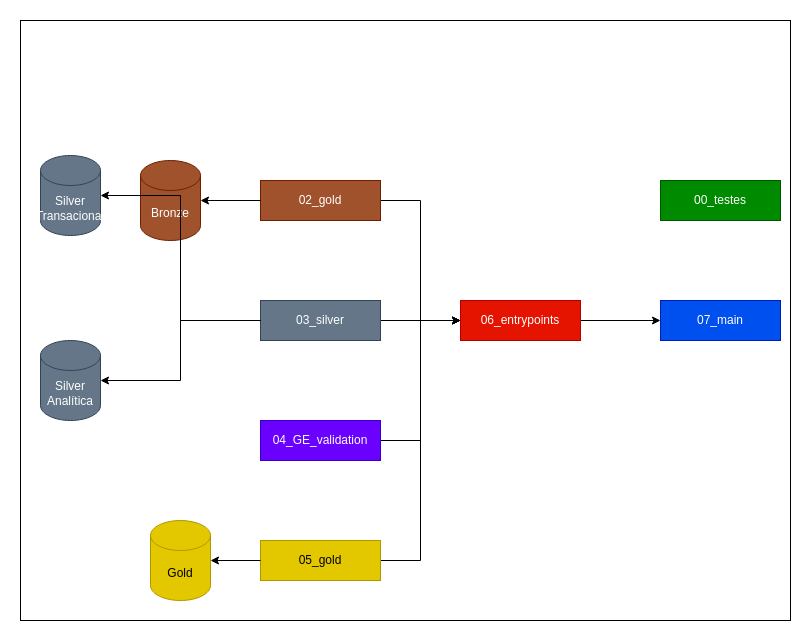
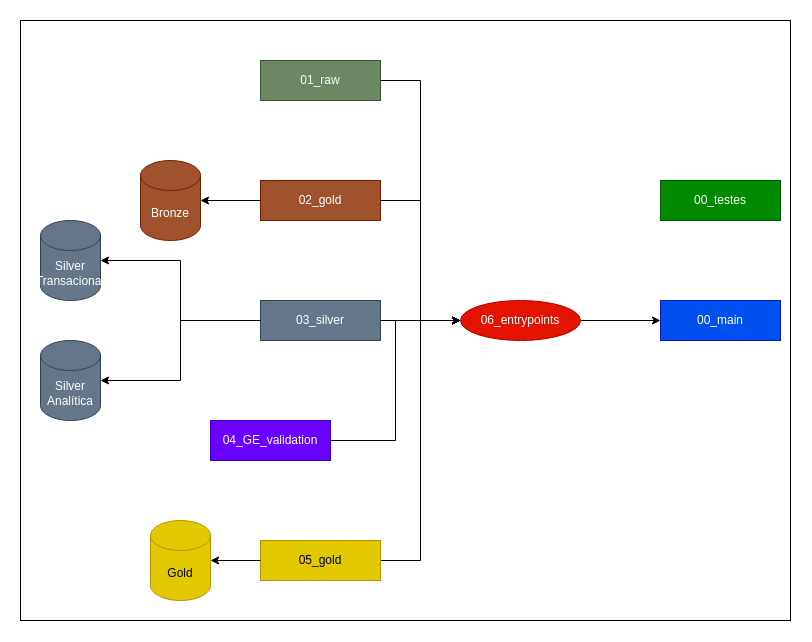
node "01_raw": added
edge "01_raw" -> "06_entrypoints": added
node "Silver Transacional": moved (71, 196) -> (71, 261)
node "06_entrypoints": shape rectangle -> ellipse
node "07_main": label "07_main" -> "00_main"
node "04_GE_validation": moved (321, 441) -> (271, 441)
